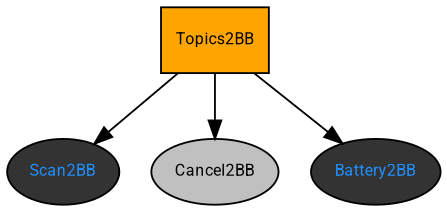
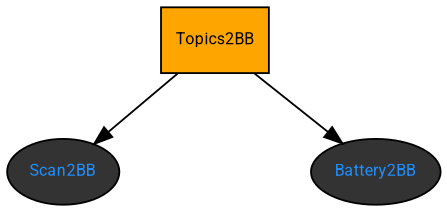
node "Cancel2BB": removed
